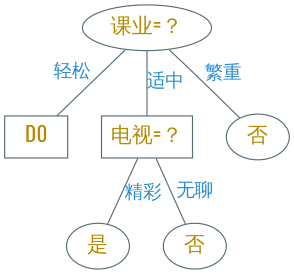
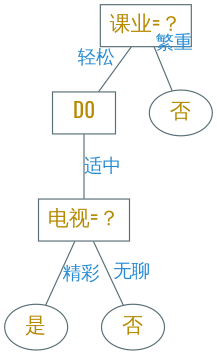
node "课业=？": shape ellipse -> box
edge "课业=？" -- "电视=？": now "D0" -- "电视=？"
